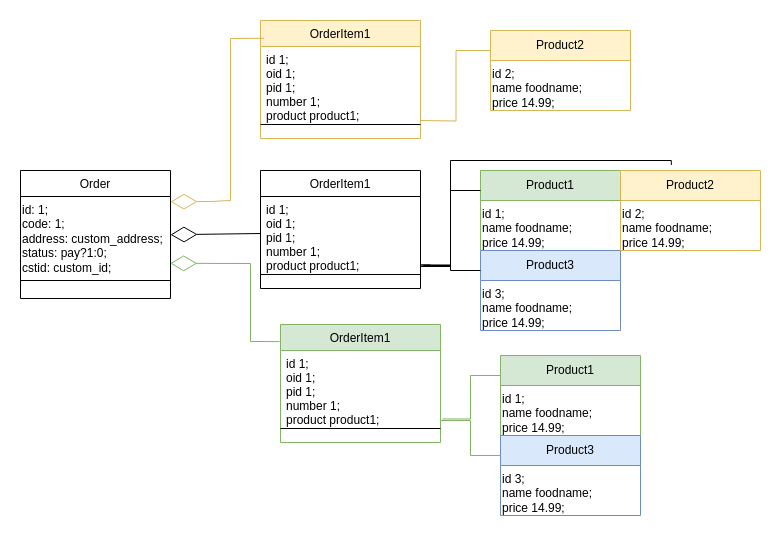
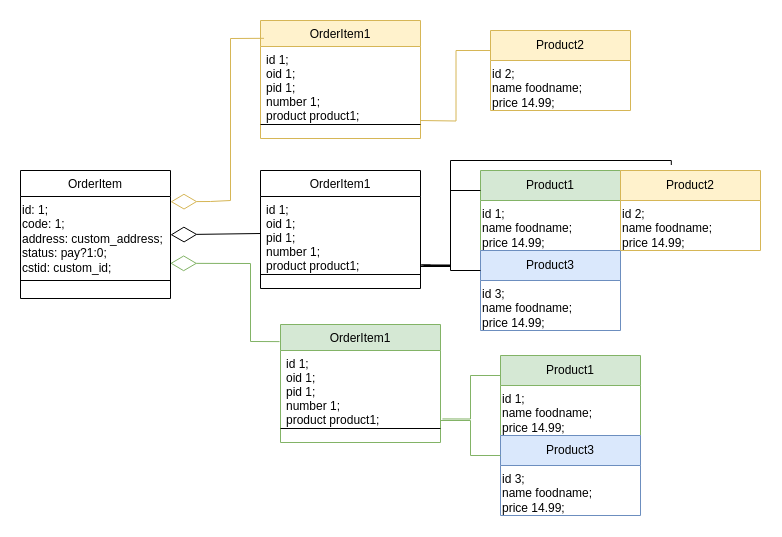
node "Order": label "Order" -> "OrderItem"
